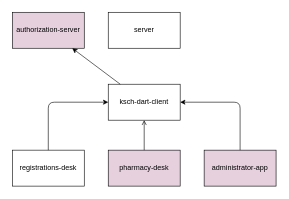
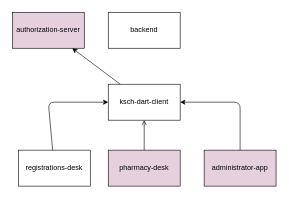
node "server": label "server" -> "backend"
node "registrations-desk": moved (48, 168) -> (54, 168)
